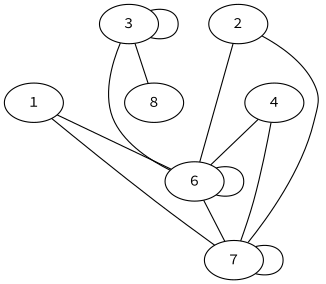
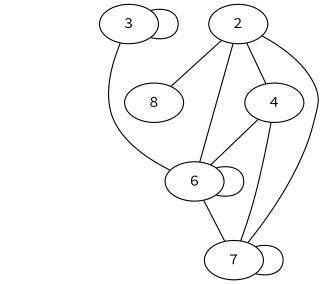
edge "3" -- "8": now "2" -- "8"
edge "2" -- "4": added
node "1": removed
